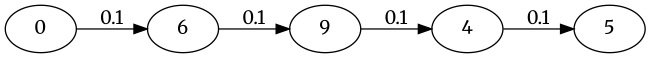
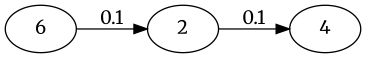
node "0": removed
node "9": label "9" -> "2"
node "5": removed
